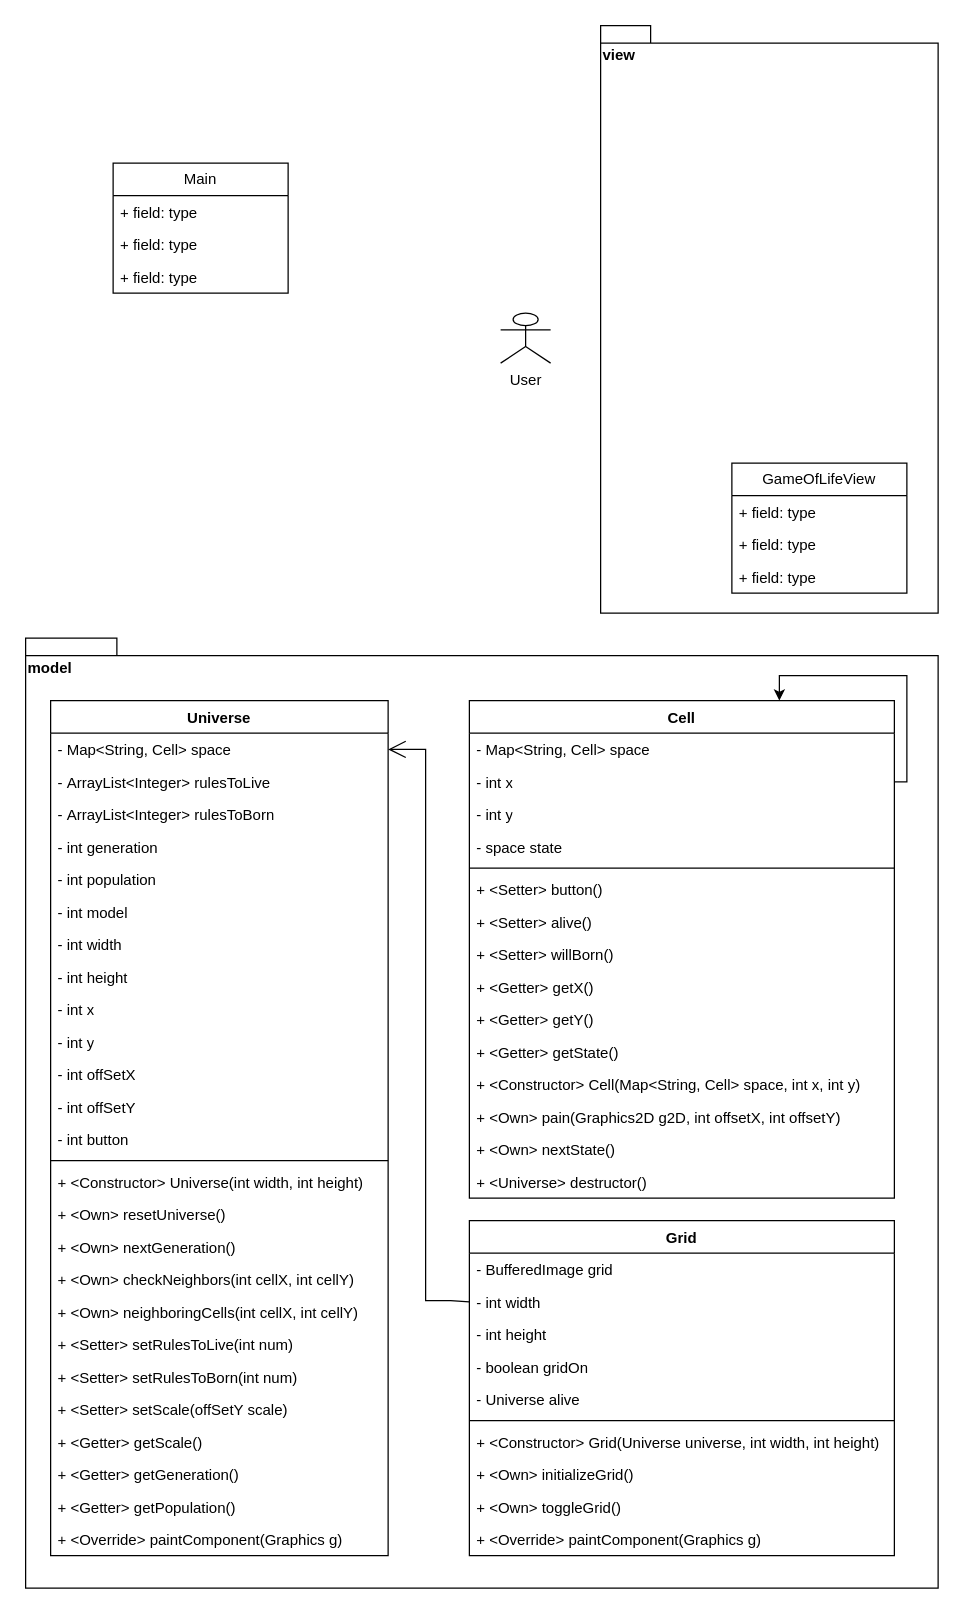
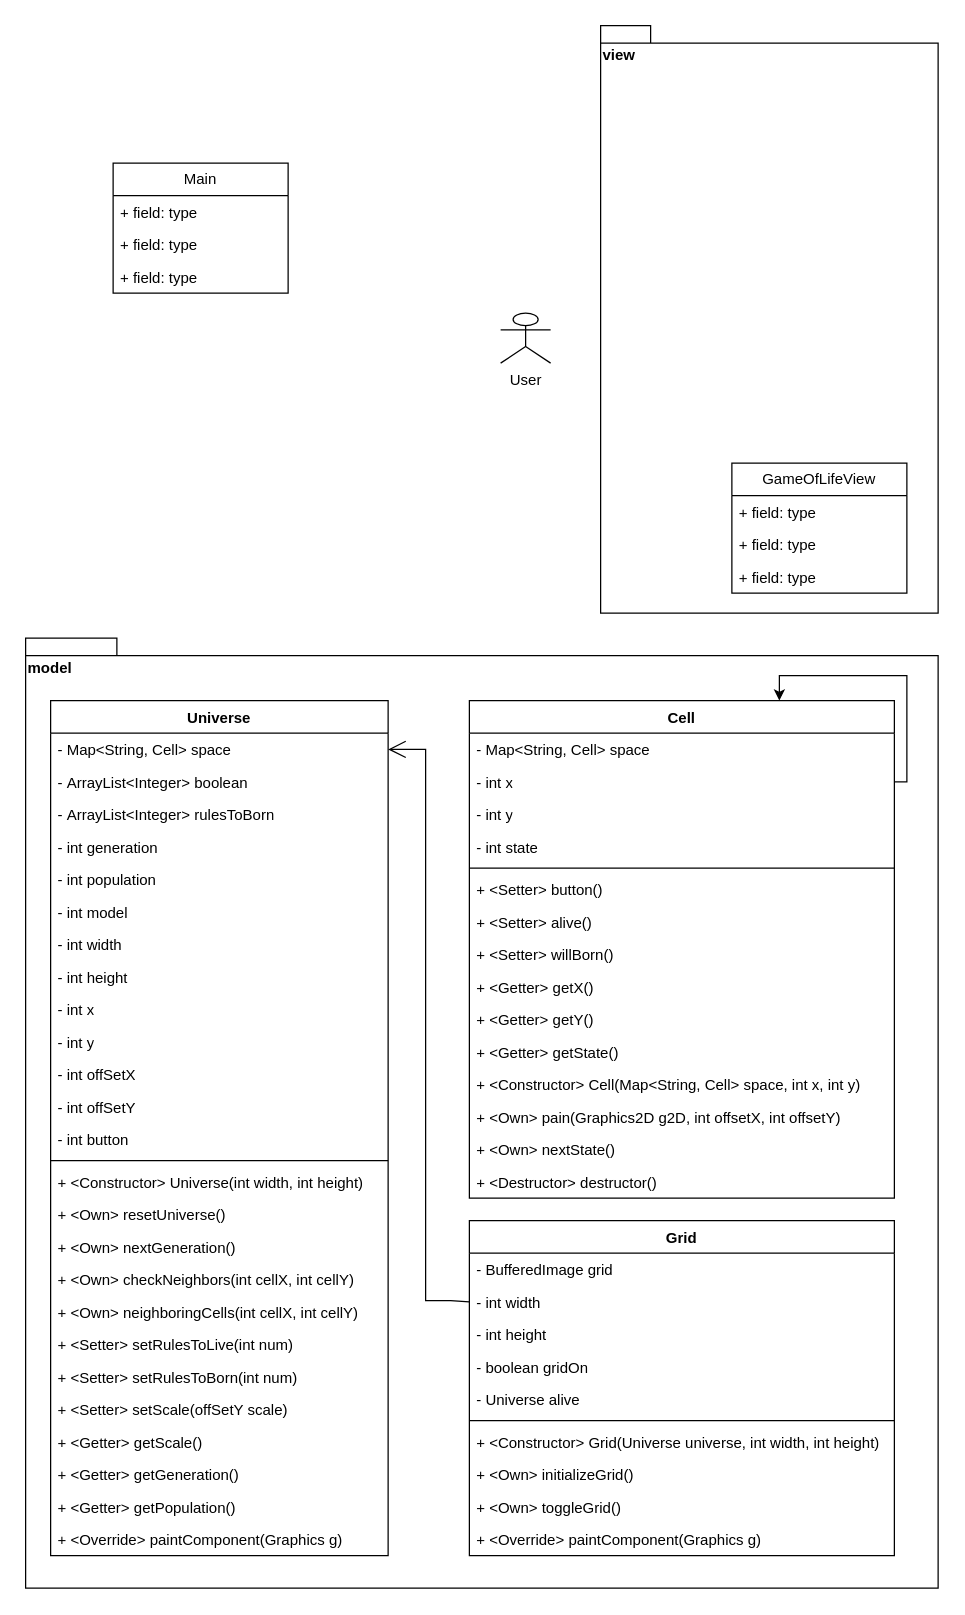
node "- ArrayList<Integer> rulesToLive": label "- ArrayList<Integer> rulesToLive" -> "- ArrayList<Integer> boolean"
node "- space state": label "- space state" -> "- int state"
node "+ <Universe> destructor()": label "+ <Universe> destructor()" -> "+ <Destructor> destructor()"
